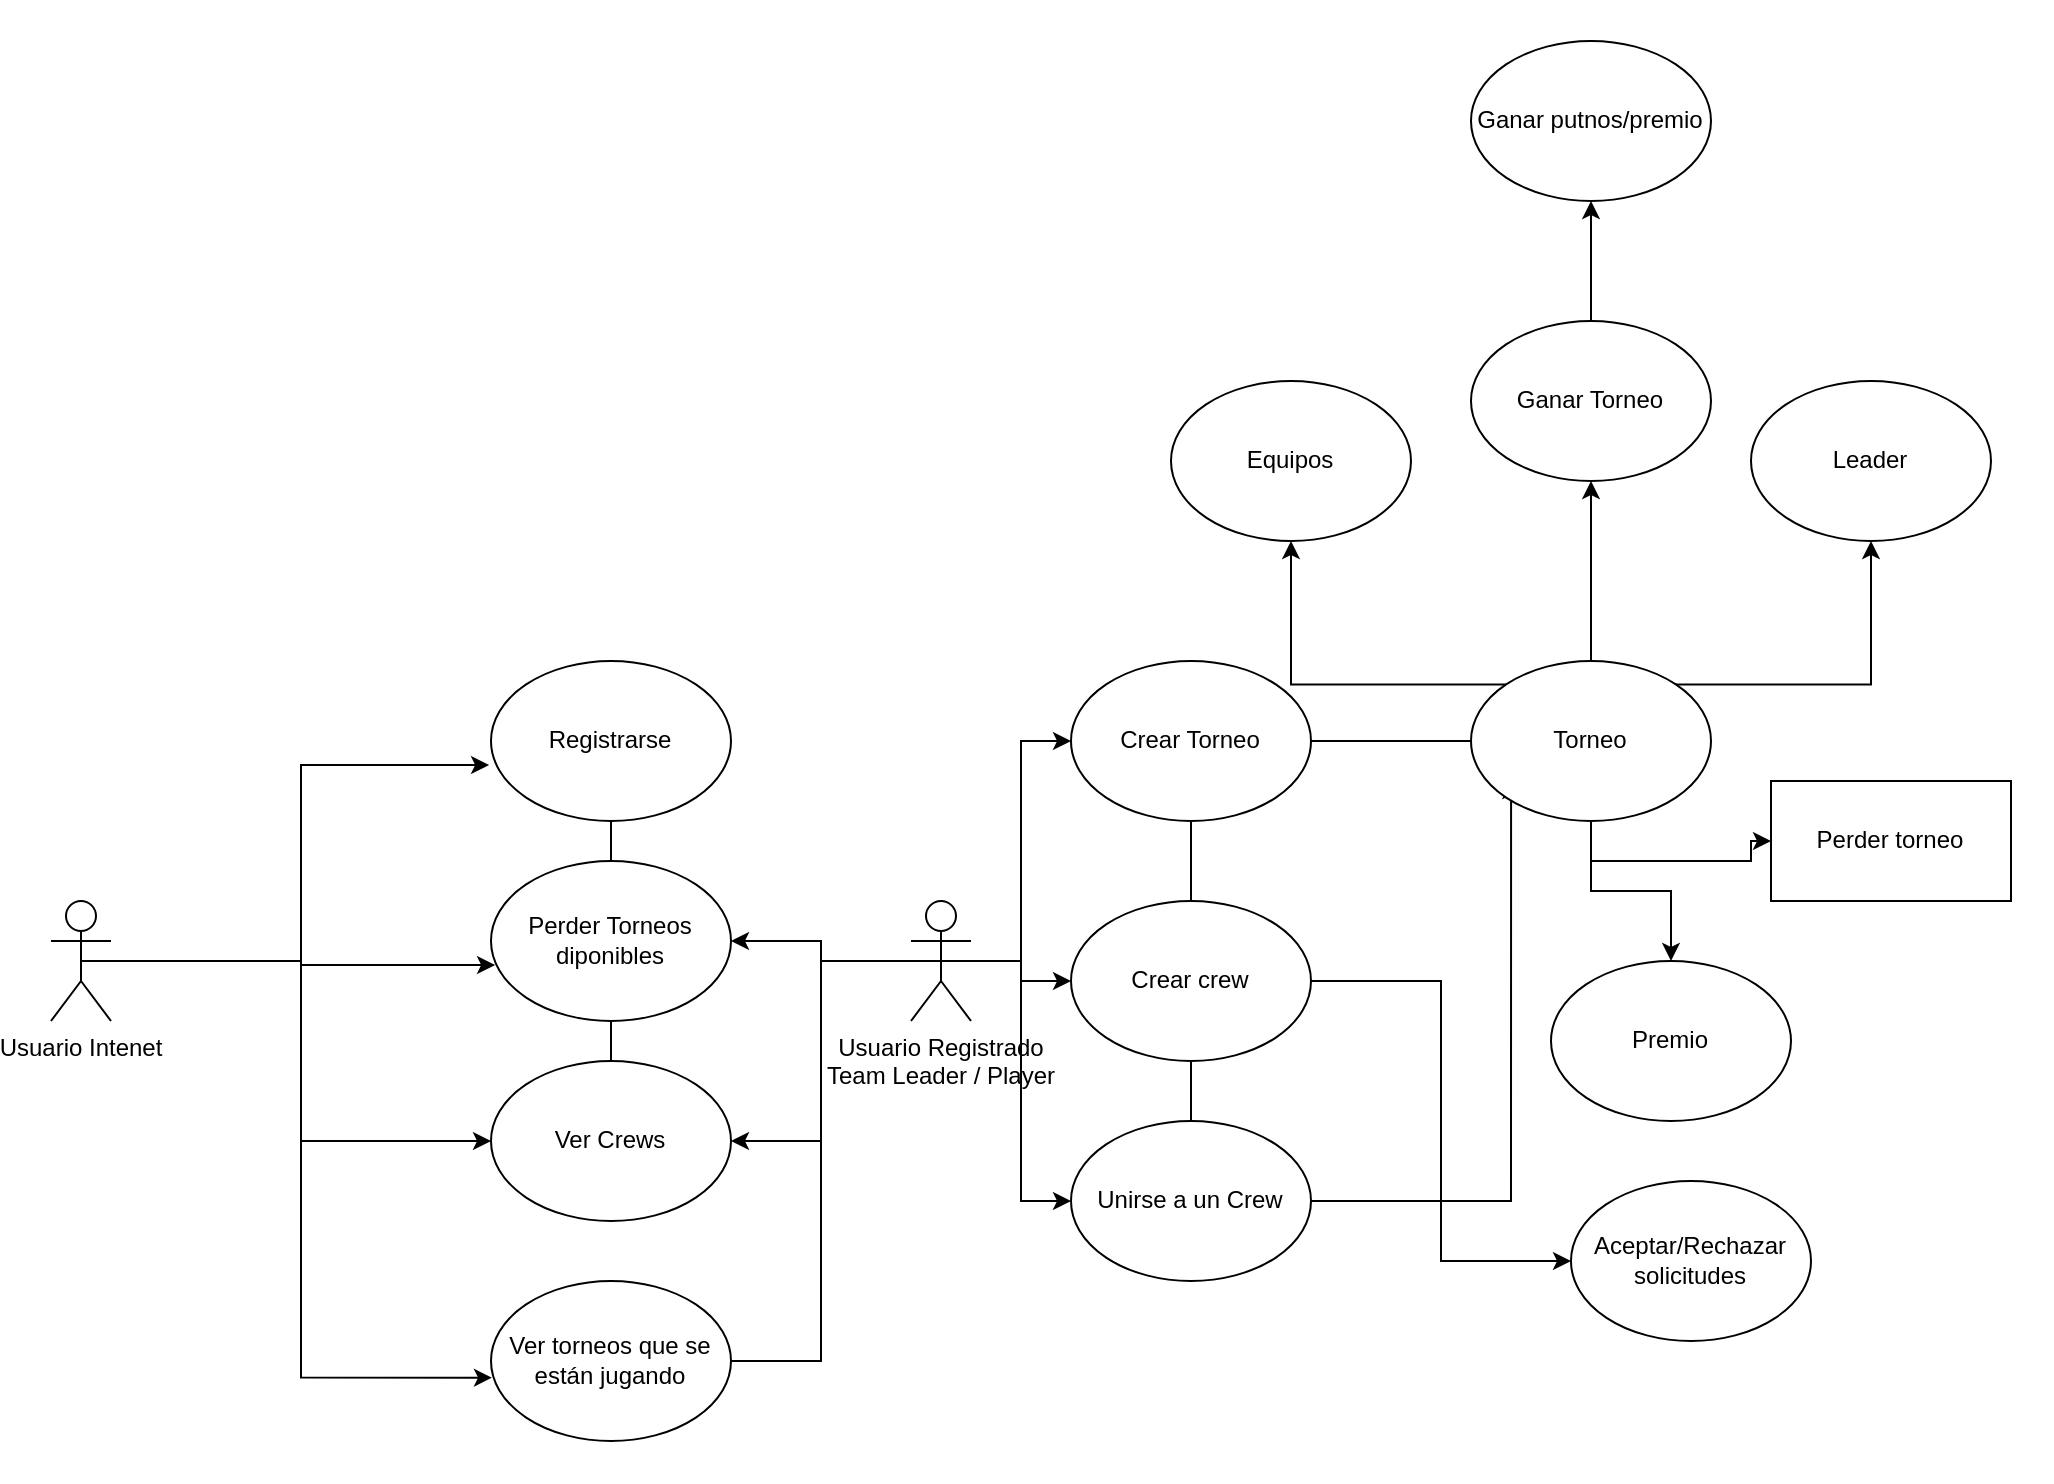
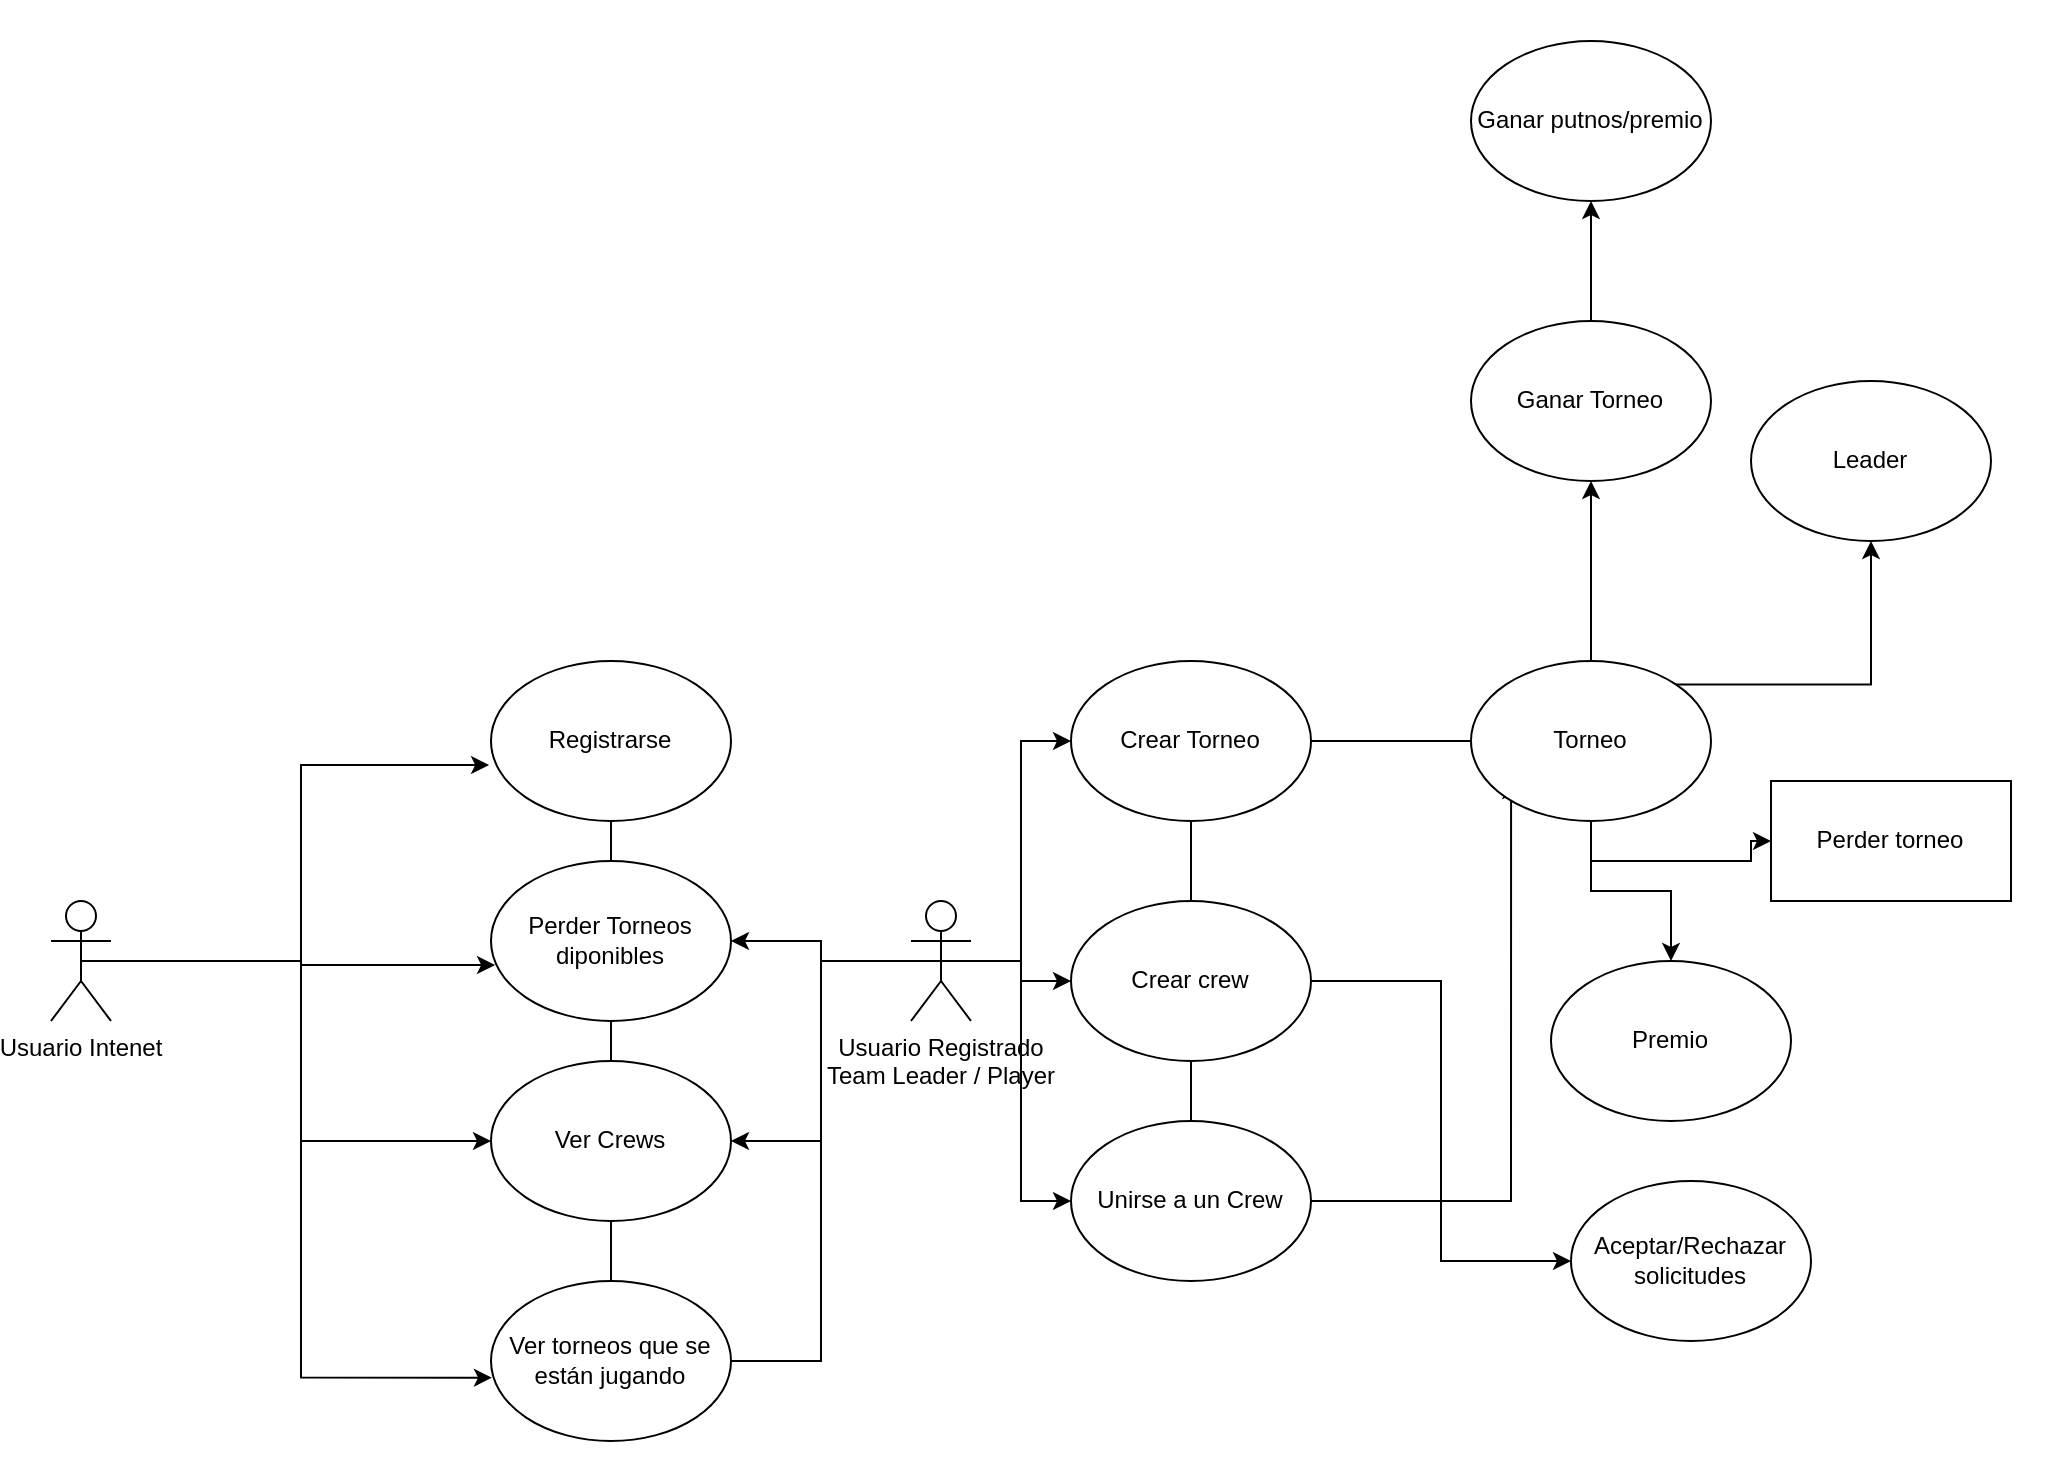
node "Equipos": removed
edge "Torneo" -> "Equipos": removed
edge "Ver Crews" -- "Ver torneos que se están jugando": added
